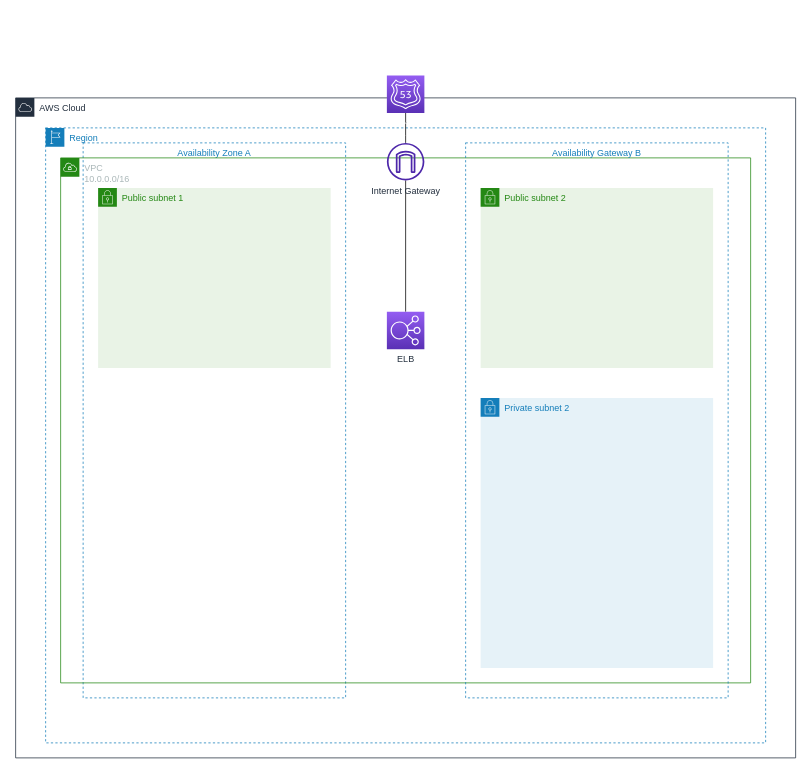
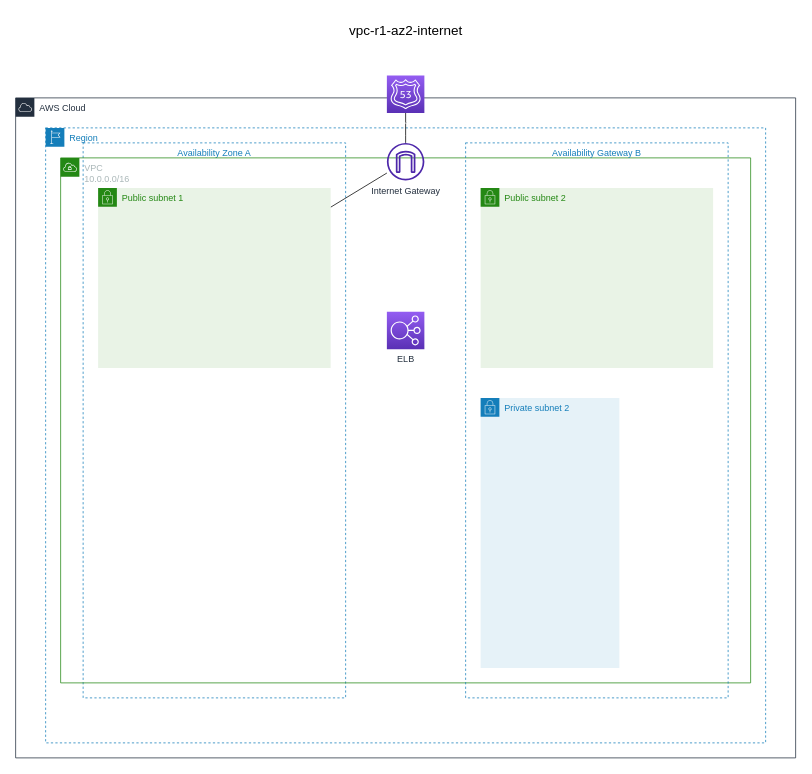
node "vpc-r1-az2-internet": added
edge "Internet Gateway" -- "ELB": now "Internet Gateway" -- "Public subnet 1"
node "Private subnet 2": size 233x270 -> 139x270
